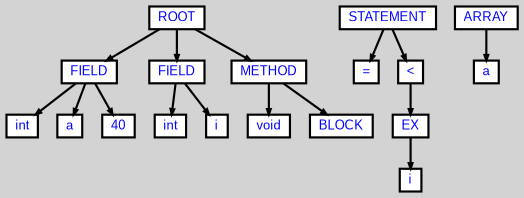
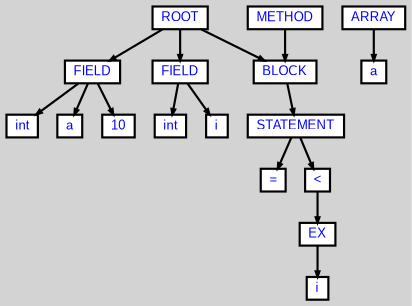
edge "ROOT" -> "METHOD": now "ROOT" -> "BLOCK"
edge "BLOCK" -> "STATEMENT": added
node "40": label "40" -> "10"
node "void": removed
